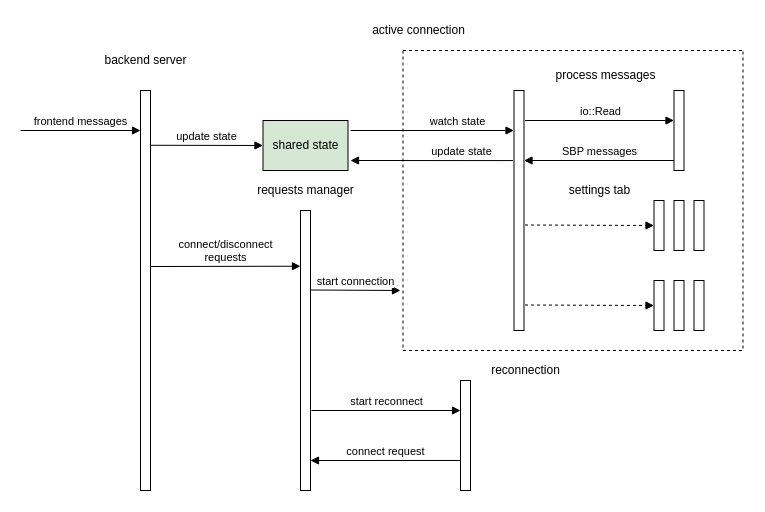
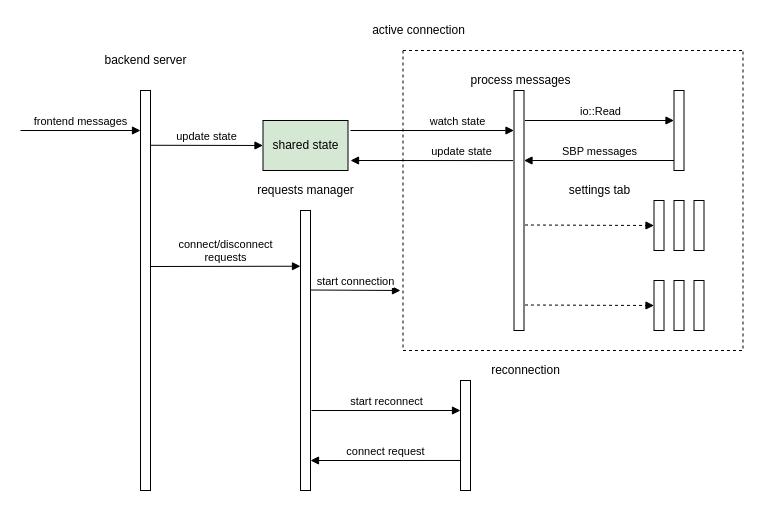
node "process messages": moved (606, 76) -> (521, 81)
